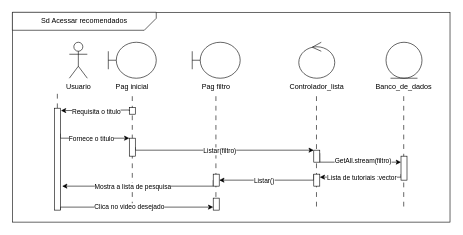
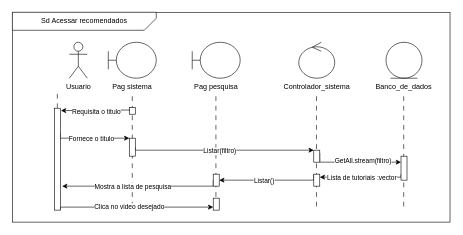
node "Pag inicial": label "Pag inicial" -> "Pag sistema"
node "Pag filtro": label "Pag filtro" -> "Pag pesquisa"
node "Controlador_lista": label "Controlador_lista" -> "Controlador_sistema"
